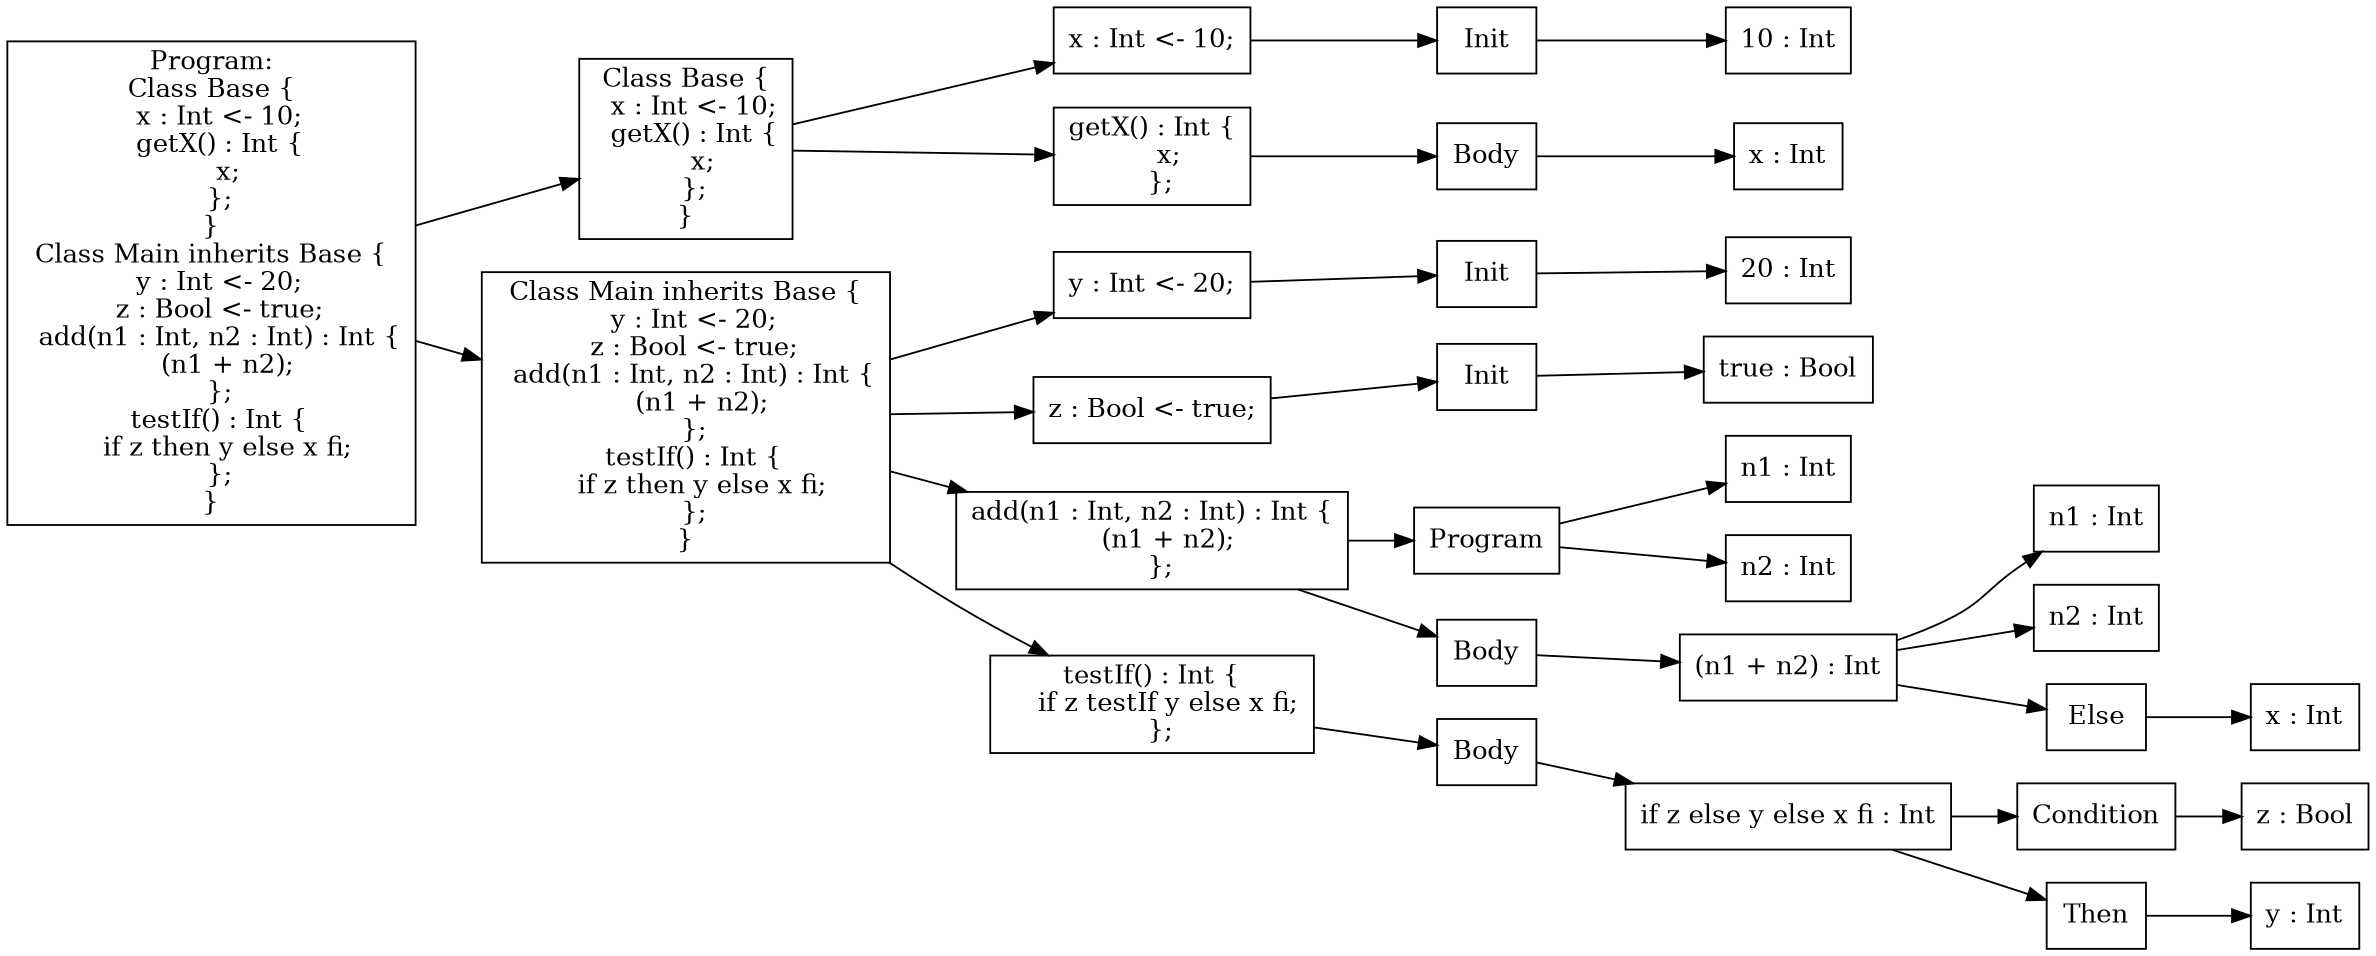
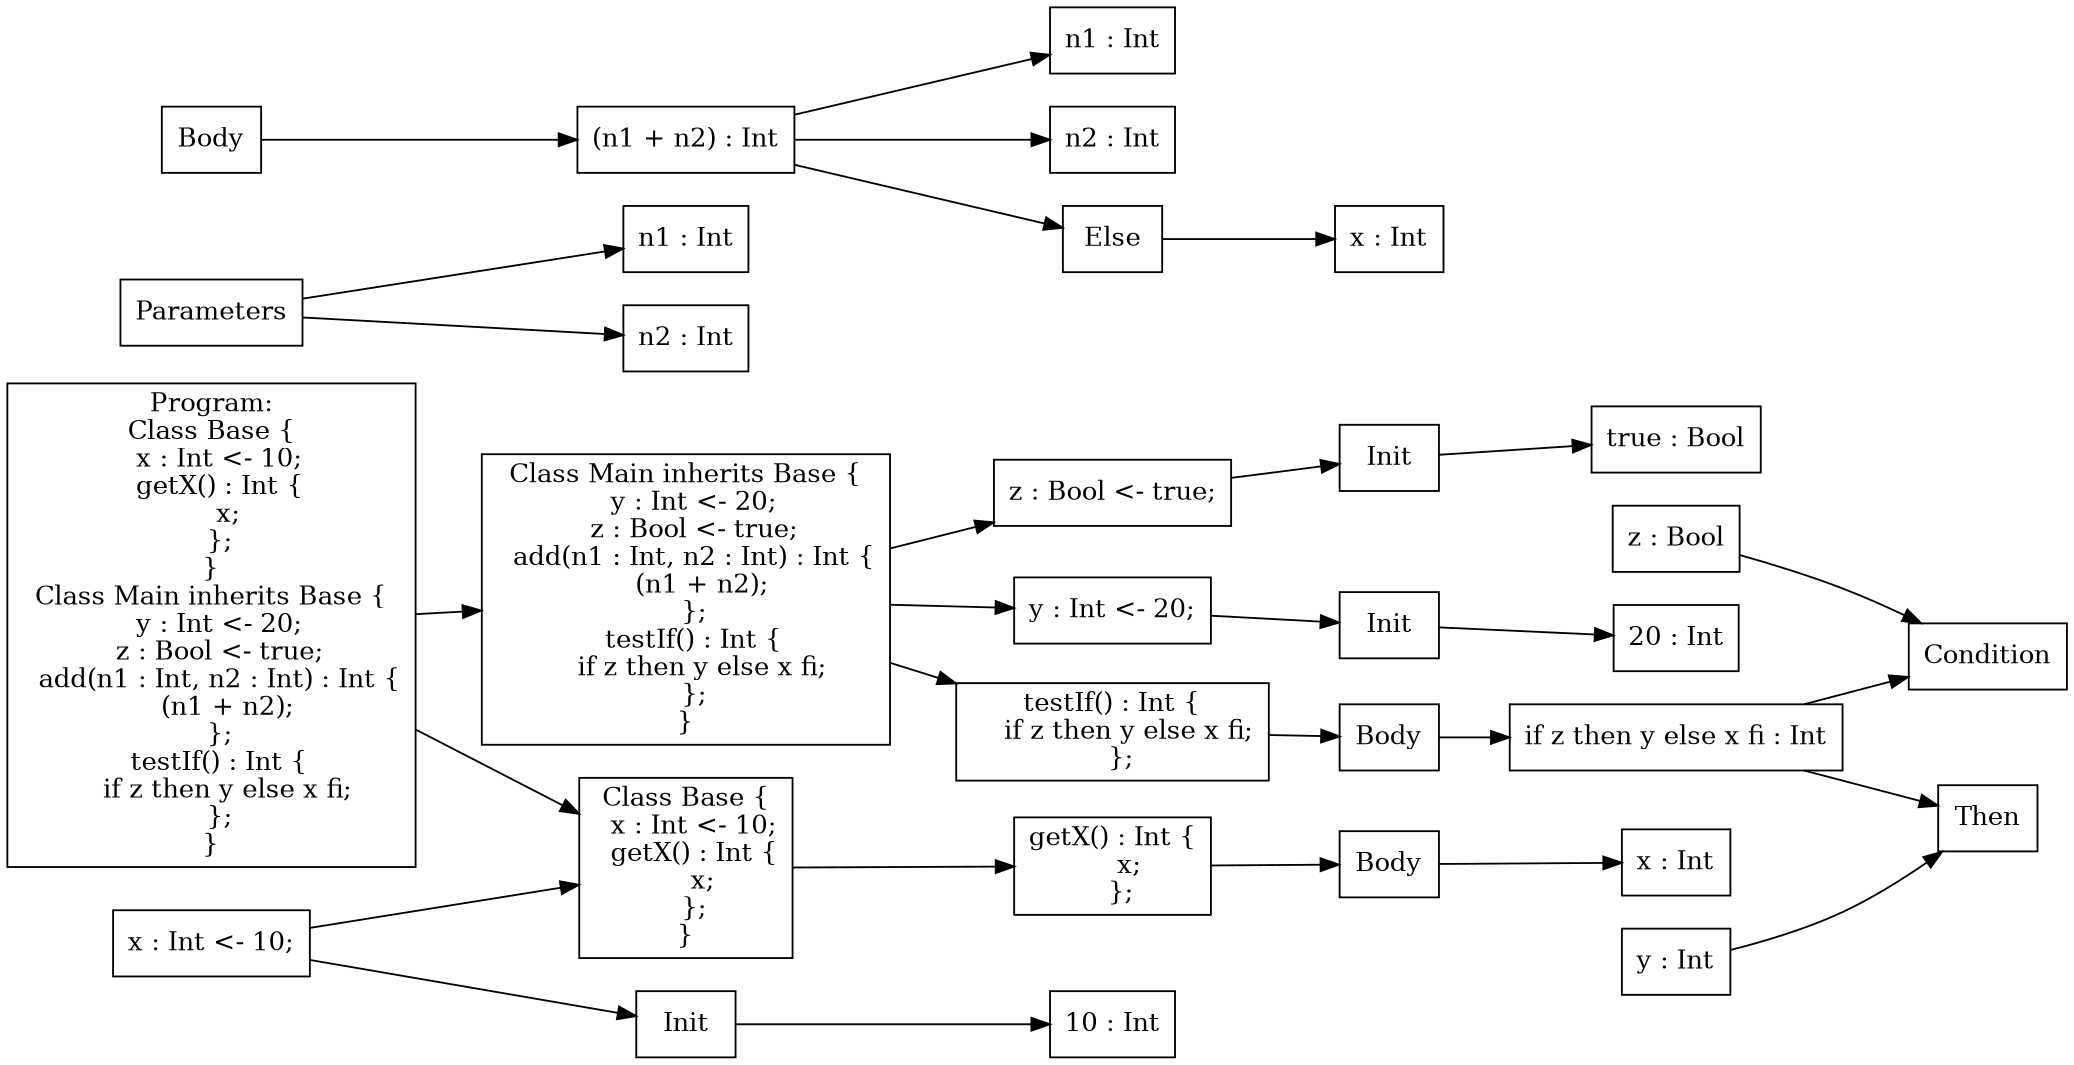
edge "Class Base { x : Int <- 10; getX() : Int { x; }; }" -> "x : Int <- 10;": reversed
node "add(n1 : Int, n2 : Int) : Int { (n1 + n2); };": removed
node "Program": label "Program" -> "Parameters"
node "testIf() : Int { if z testIf y else x fi; };": label "testIf() : Int { if z testIf y else x fi; };" -> "testIf() : Int { if z then y else x fi; };"
node "if z else y else x fi : Int": label "if z else y else x fi : Int" -> "if z then y else x fi : Int"
edge "Condition" -> "z : Bool": reversed
edge "Then" -> "y : Int": reversed
